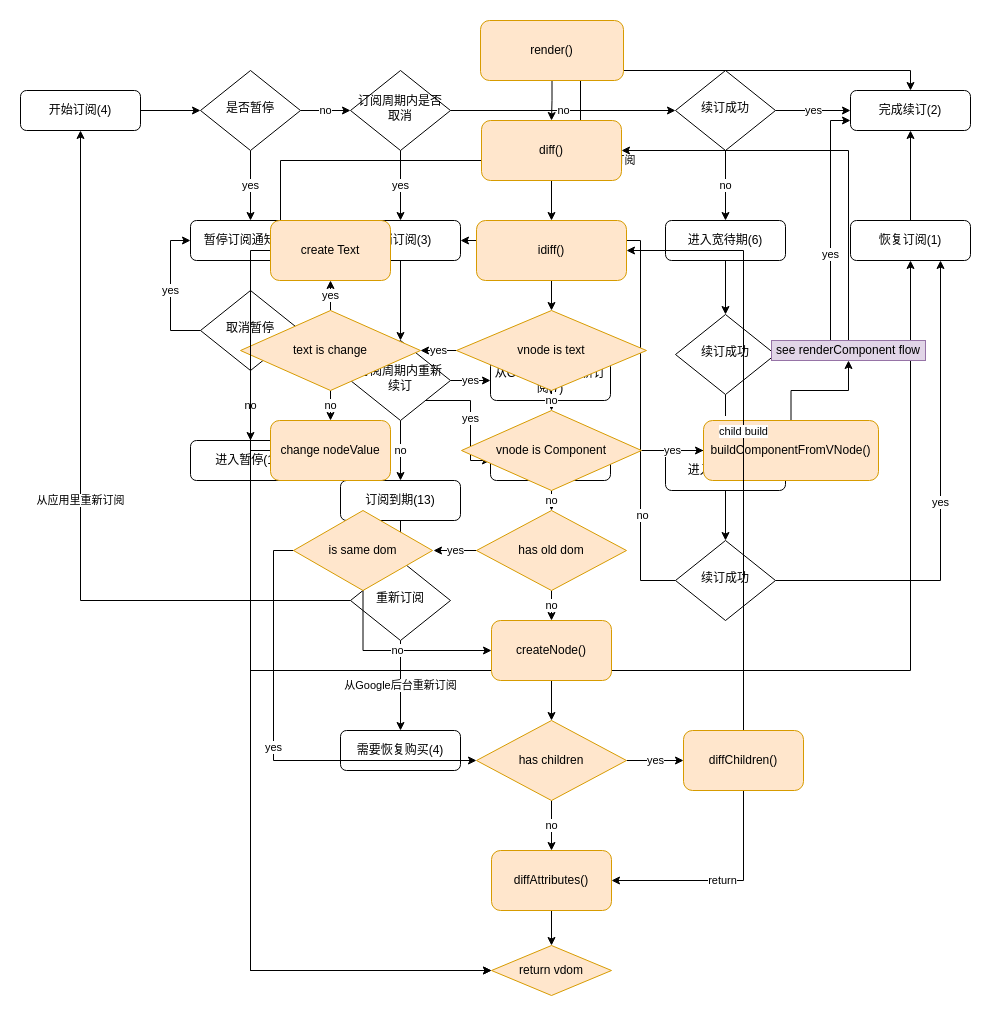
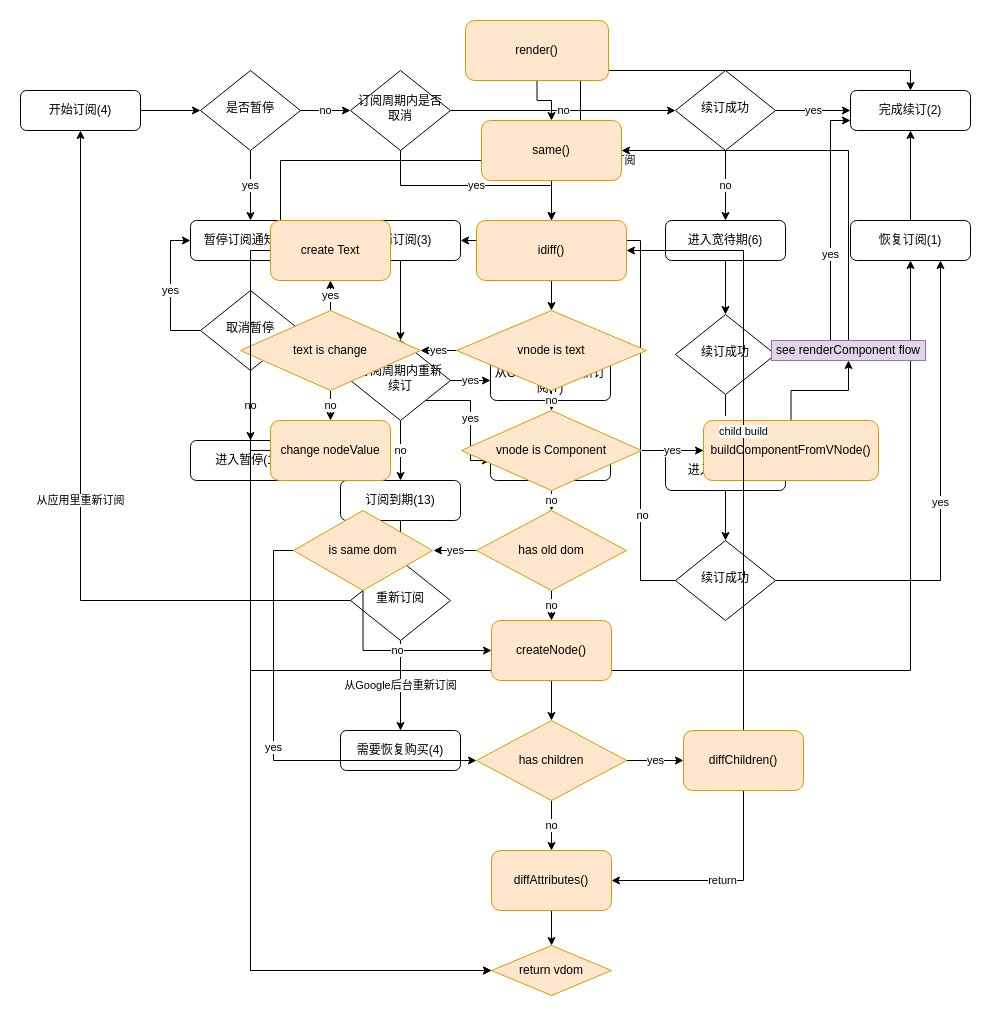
node "render()": moved (552, 51) -> (537, 51)
node "diff()": label "diff()" -> "same()"
edge "订阅周期内是否取消" -> "取消订阅(3)": now "订阅周期内是否取消" -> "idiff()"
